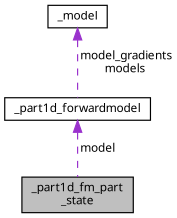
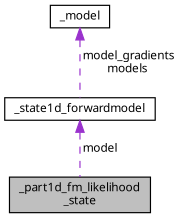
node "_part1d_forwardmodel": label "_part1d_forwardmodel" -> "_state1d_forwardmodel"
node "_part1d_fm_part _state": label "_part1d_fm_part _state" -> "_part1d_fm_likelihood _state"
